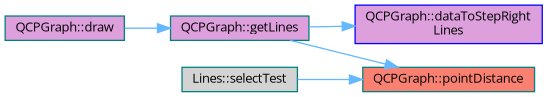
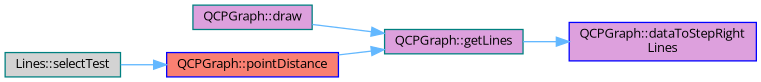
edge "QCPGraph::getLines" -> "QCPGraph::pointDistance": reversed
node "QCPGraph::pointDistance": color teal -> blue
